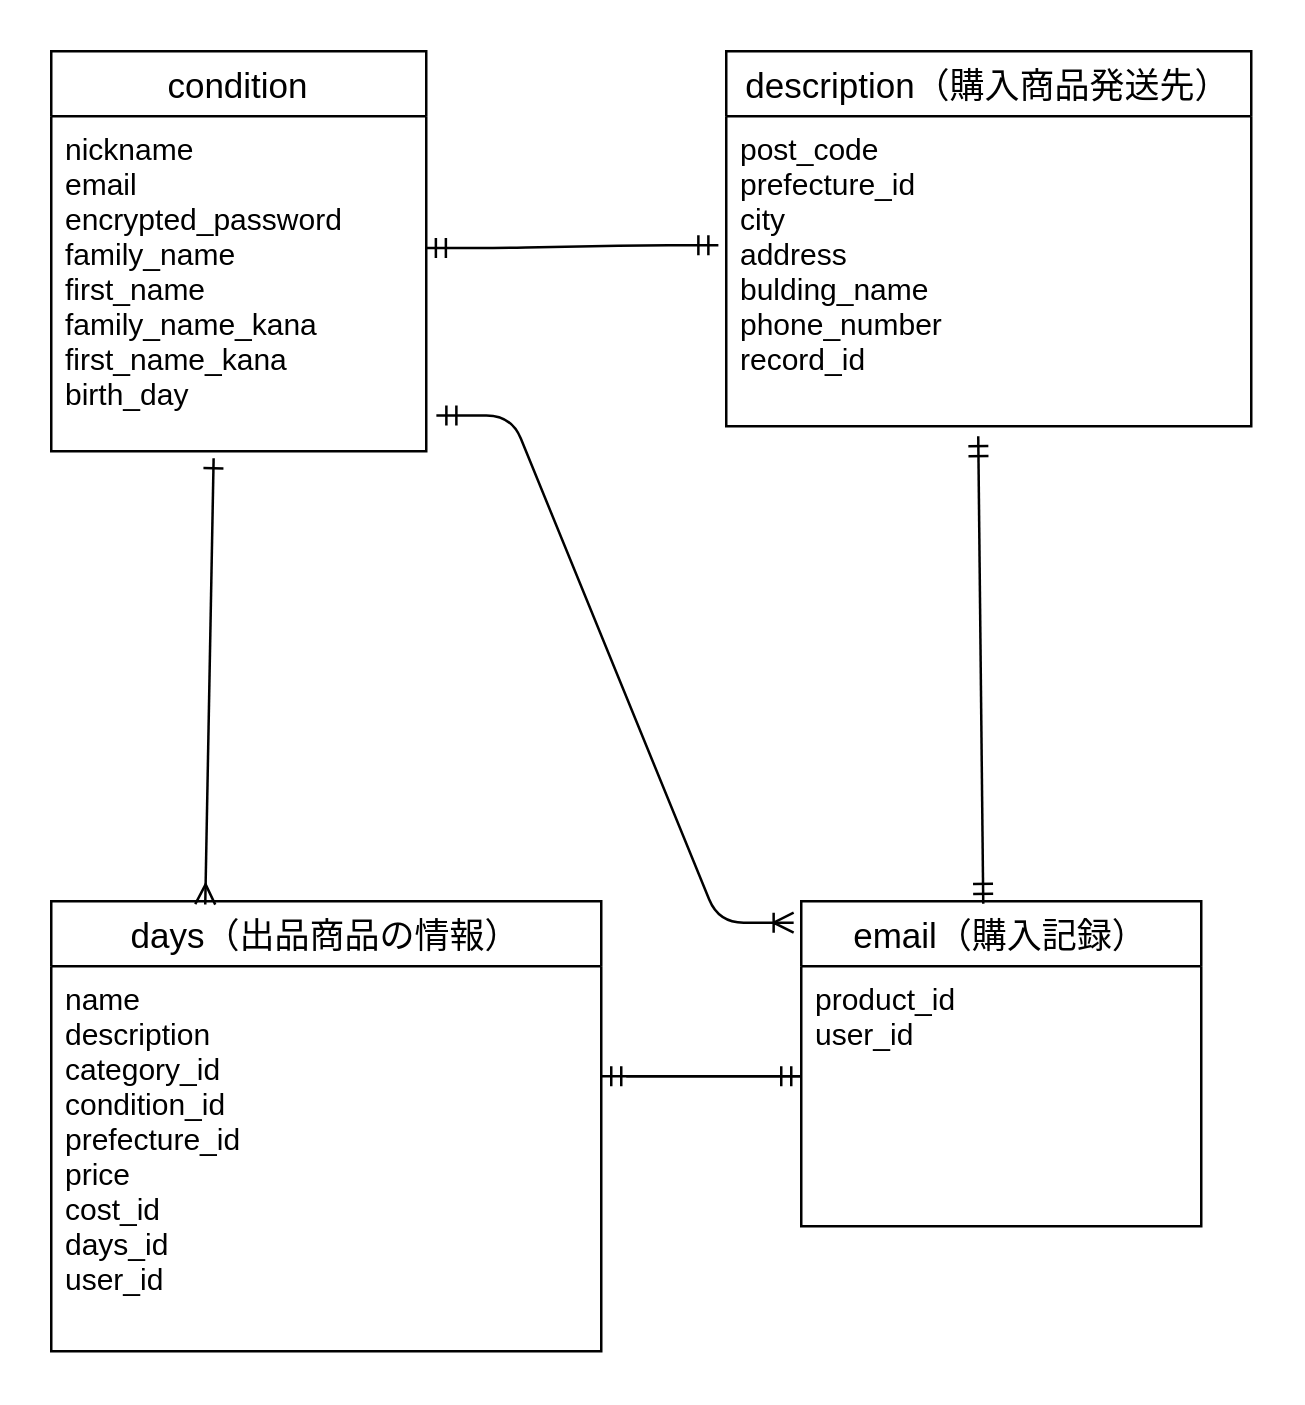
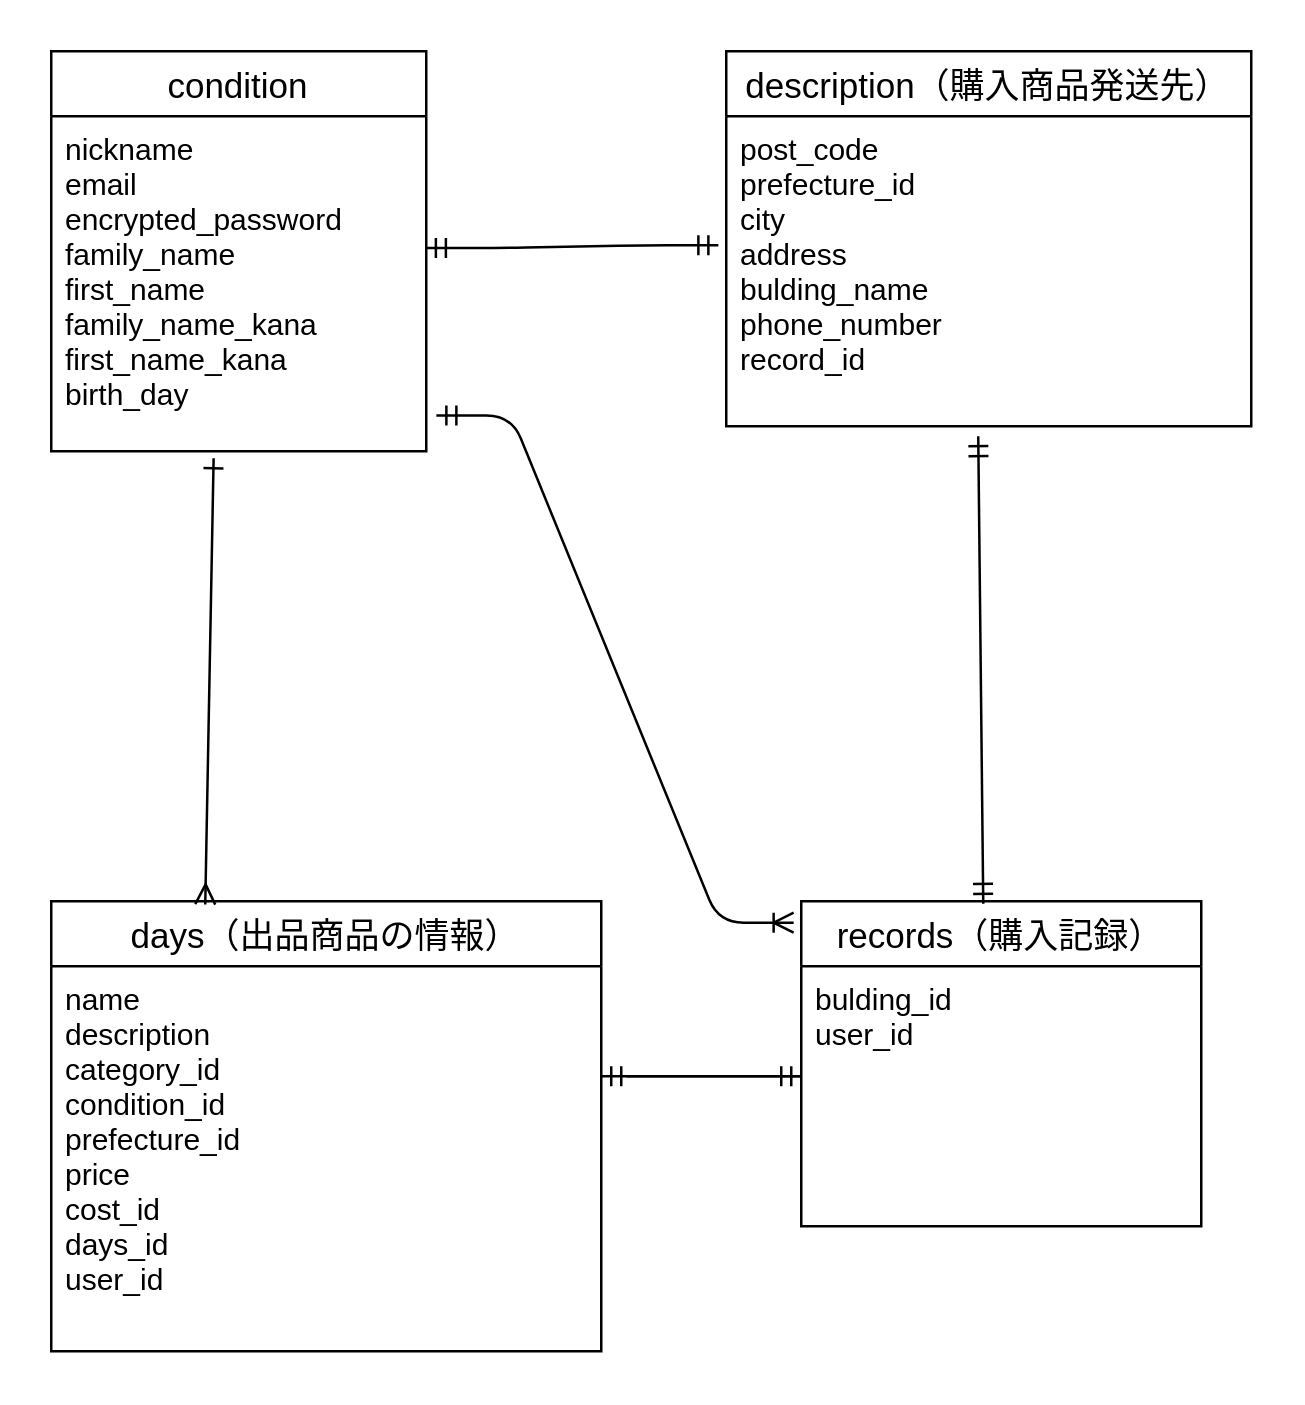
node "email（購入記録）": label "email（購入記録）" -> "records（購入記録）"
node "product_id user_id": label "product_id user_id" -> "bulding_id user_id"
